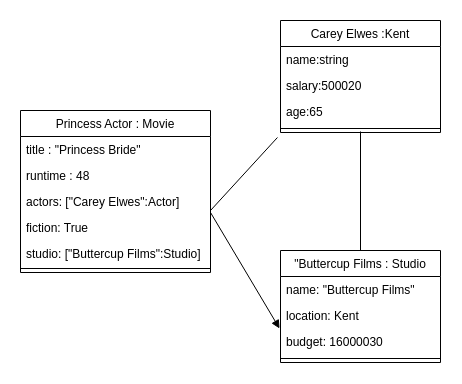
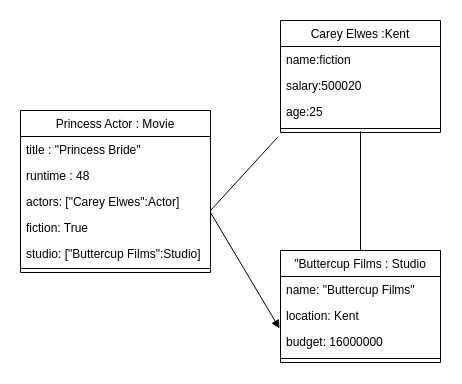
node "name:string": label "name:string" -> "name:fiction"
node "age:65": label "age:65" -> "age:25"
node "budget: 16000030": label "budget: 16000030" -> "budget: 16000000"
